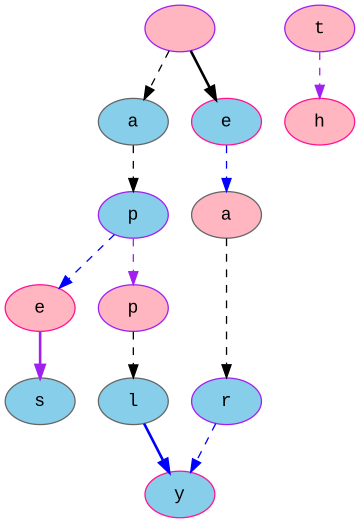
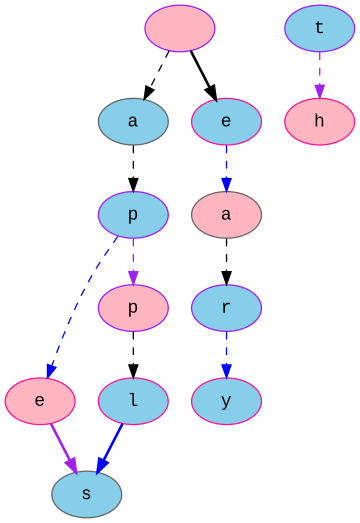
node "t": fillcolor lightpink -> skyblue
node "l": color gray40 -> deeppink
edge "l" -> "y": now "l" -> "s"
